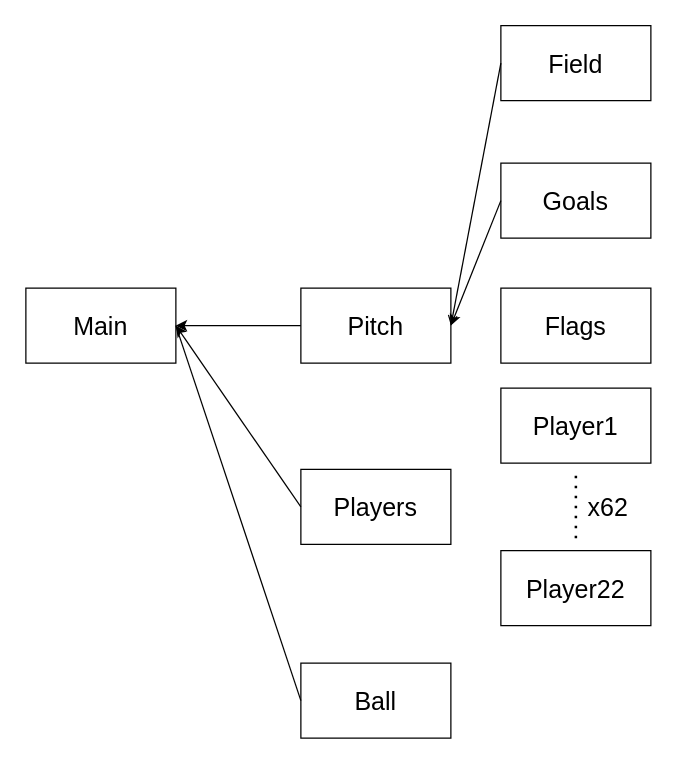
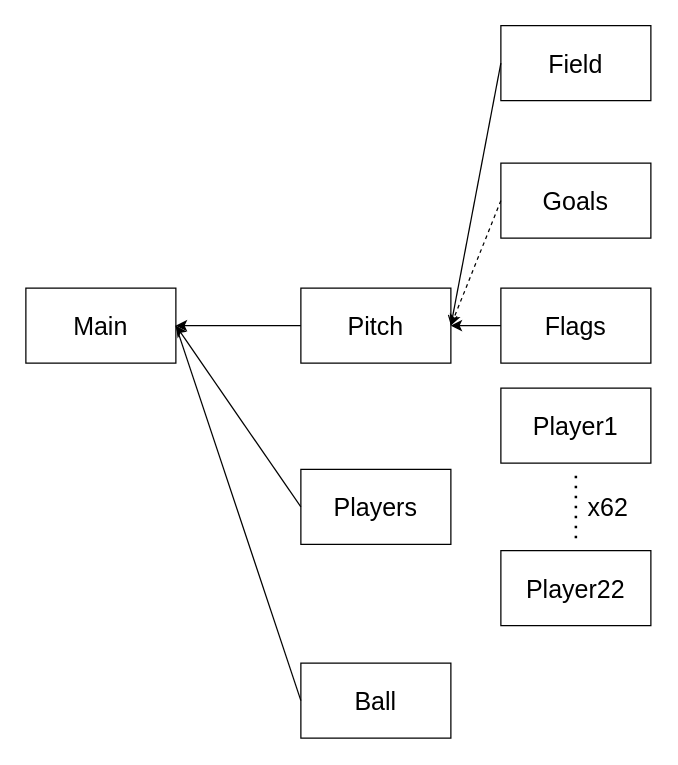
edge "Goals" -> "Pitch": style solid -> dashed
edge "Flags" -> "Pitch": added
